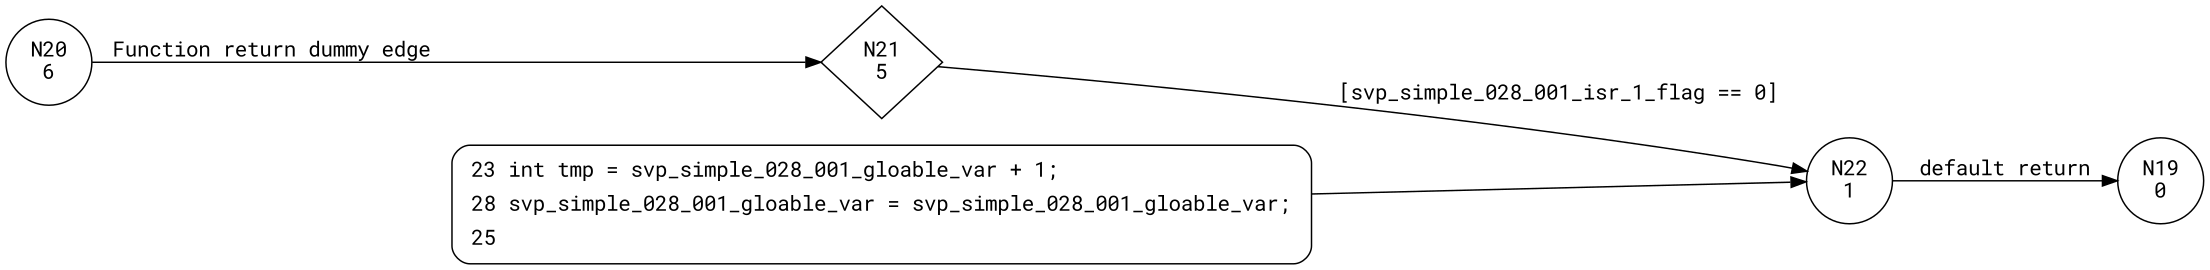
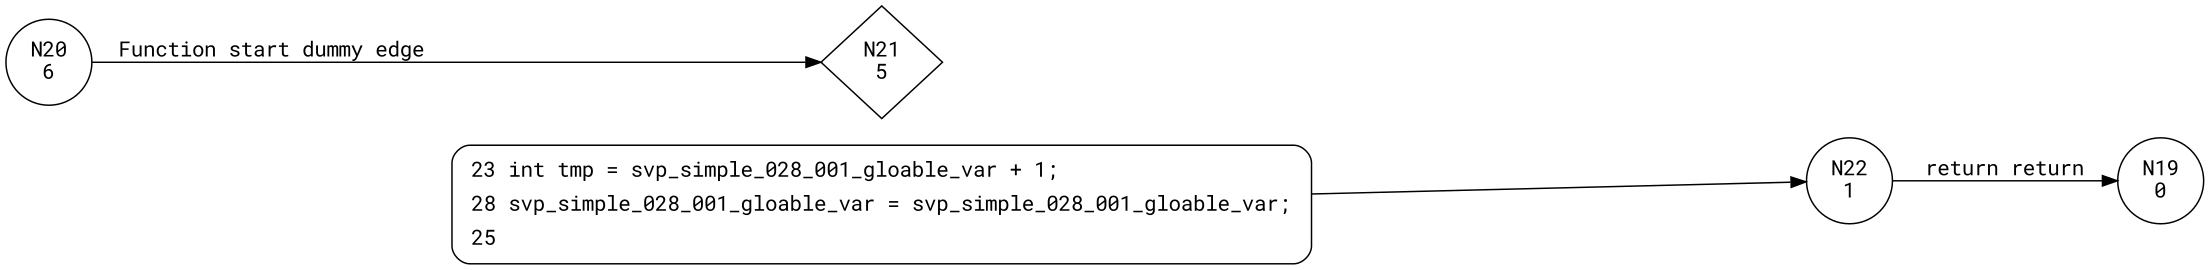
edge "N20 6" -> "N21 5": label "Function return dummy edge" -> "Function start dummy edge"
edge "N21 5" -> "N22 1": removed, label "[svp_simple_028_001_isr_1_flag == 0]"
edge "N22 1" -> "N19 0": label "default return" -> "return return"
